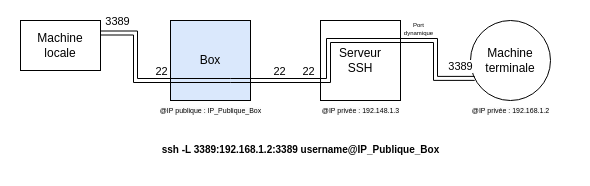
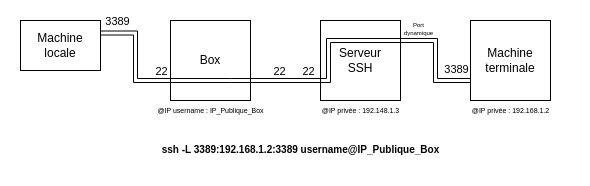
node "Box": fillcolor #dae8fc -> #ffffff
node "Machine terminale": shape ellipse -> rectangle
node "@IP publique : IP_Publique_Box": label "@IP publique : IP_Publique_Box" -> "@IP username : IP_Publique_Box"
